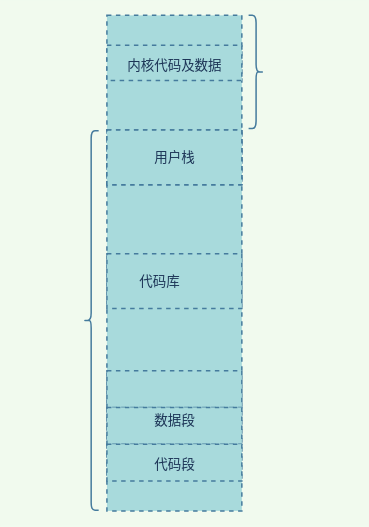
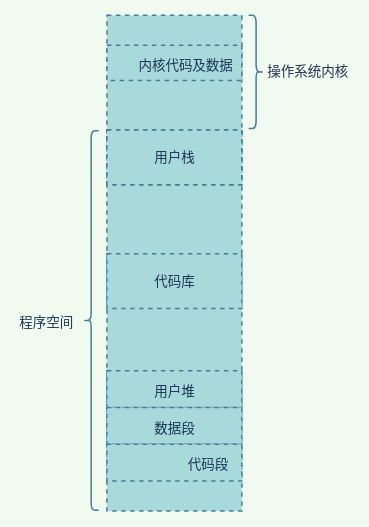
node "内核代码及数据": moved (174, 66) -> (186, 66)
node "操作系统内核": added
node "代码库": moved (159, 281) -> (174, 281)
node "程序空间": added
node "用户堆": added
node "数据段": moved (174, 421) -> (174, 428)
node "代码段": moved (174, 465) -> (208, 465)
